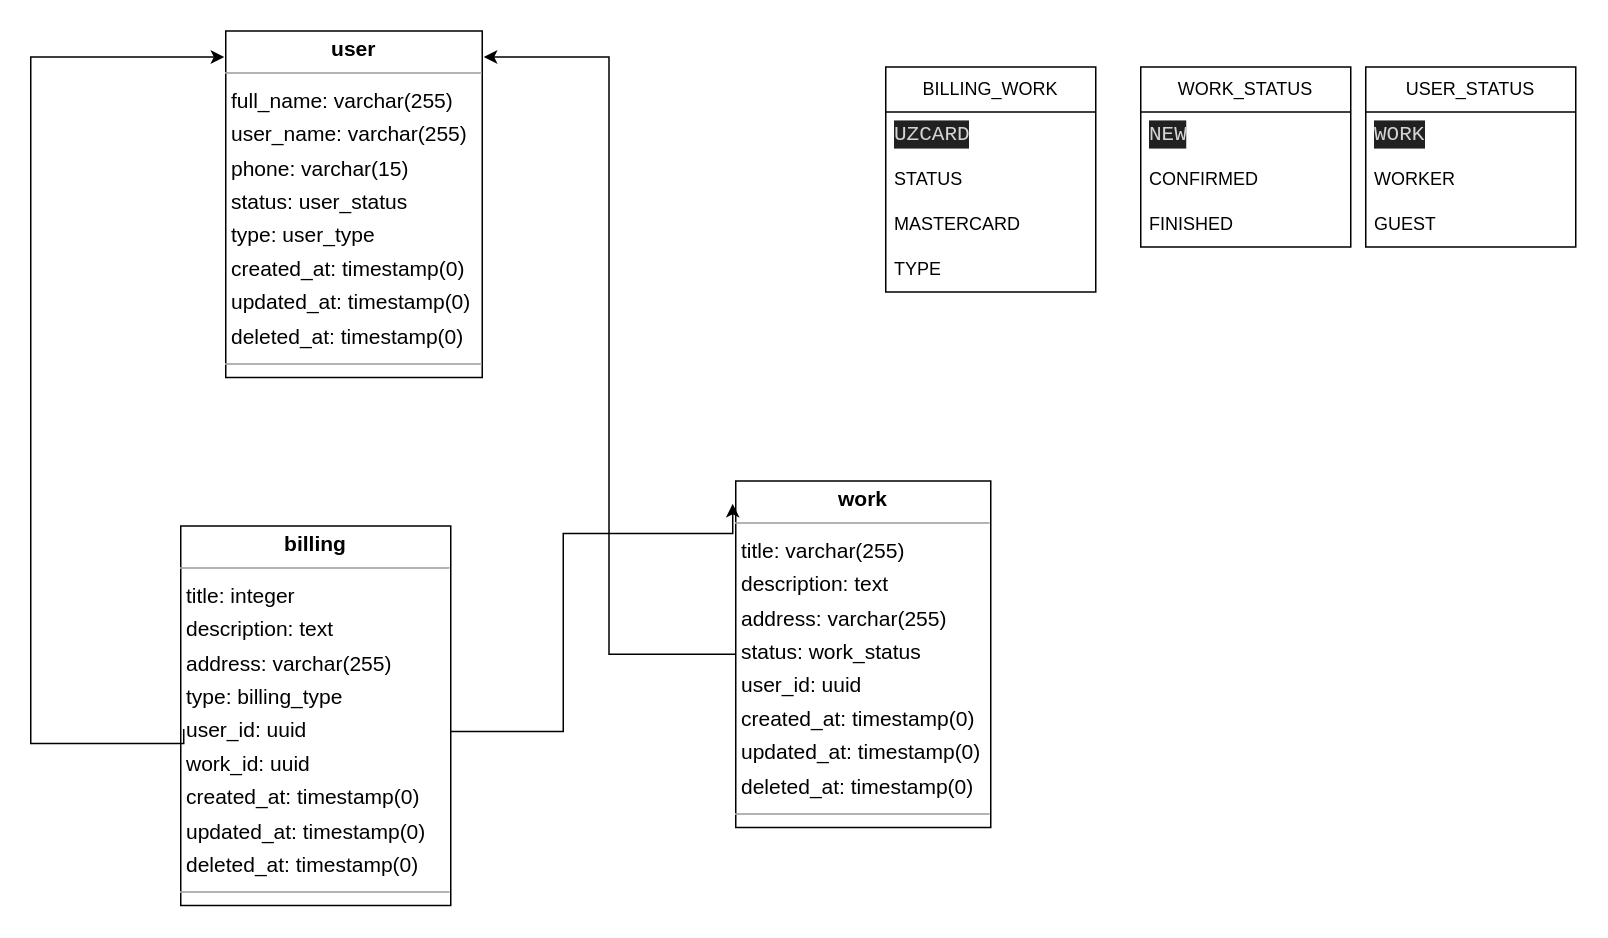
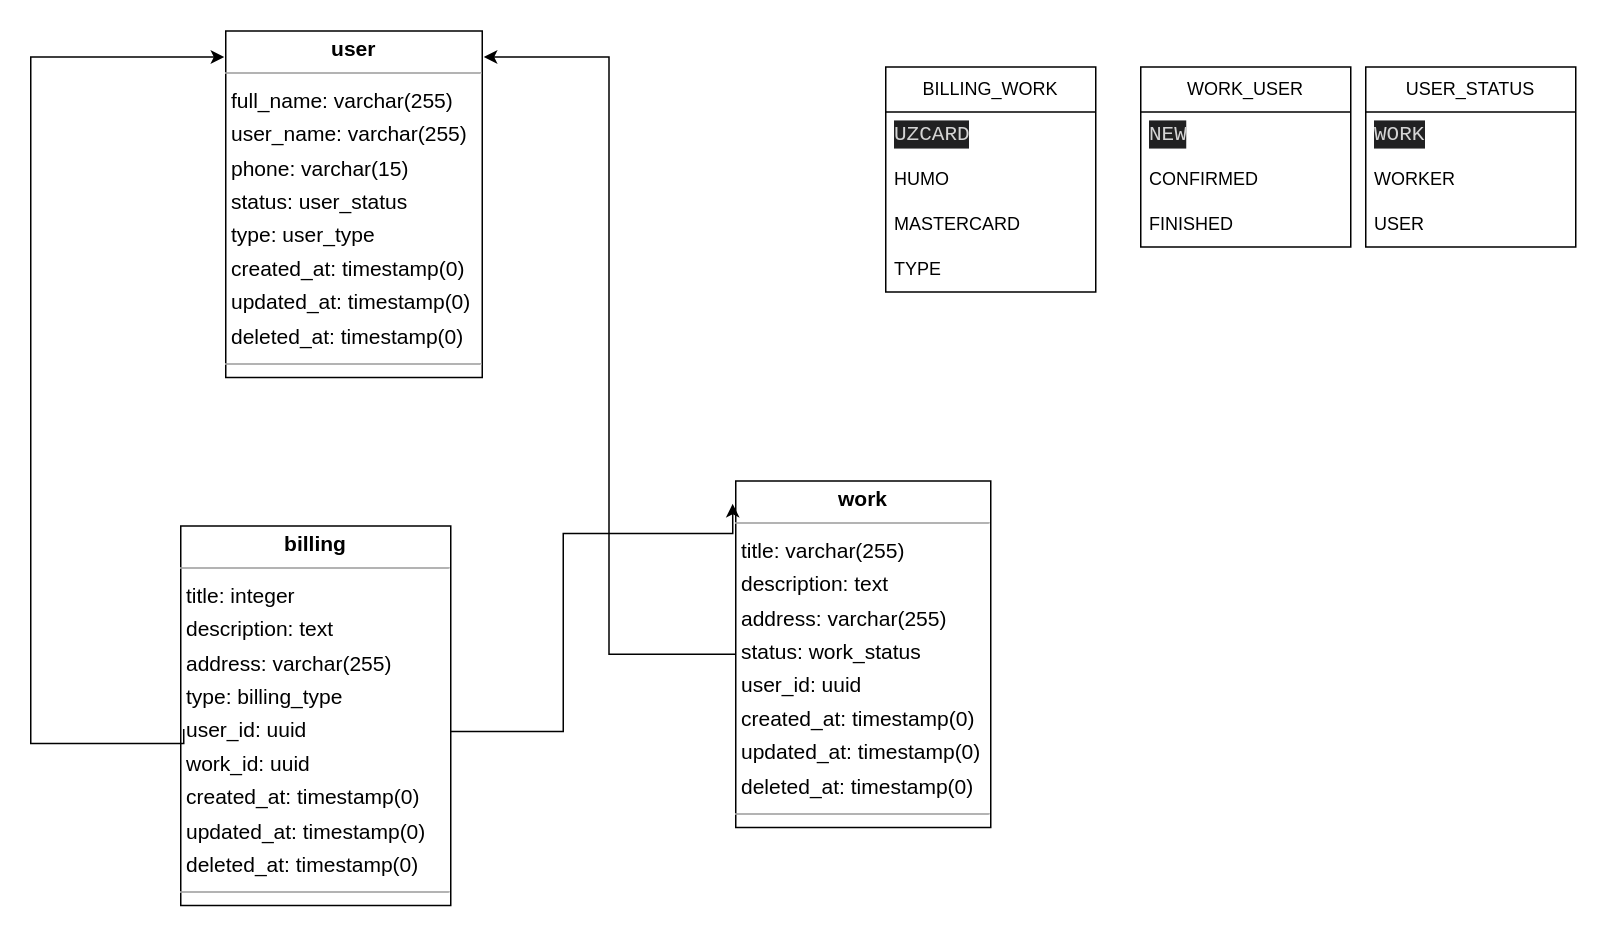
node "WORK_STATUS": label "WORK_STATUS" -> "WORK_USER"
node "STATUS": label "STATUS" -> "HUMO"
node "GUEST": label "GUEST" -> "USER"
